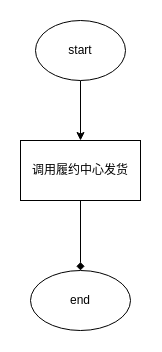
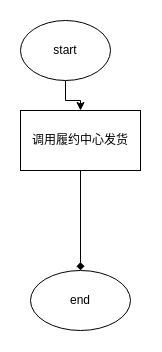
node "start": moved (81, 51) -> (66, 51)
node "调用履约中心发货": moved (81, 171) -> (81, 141)
